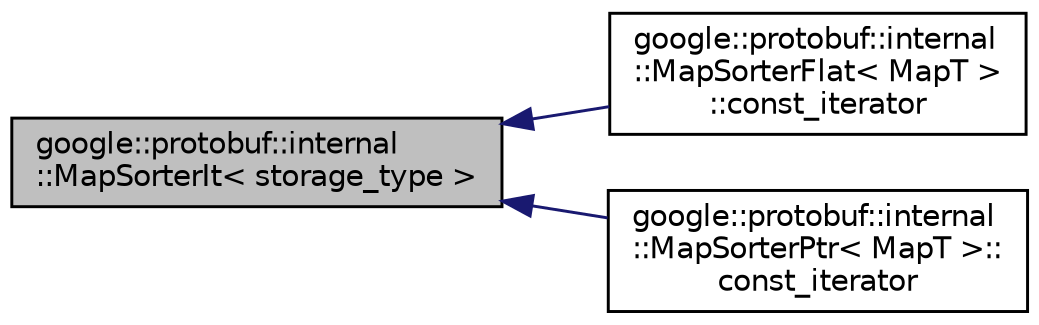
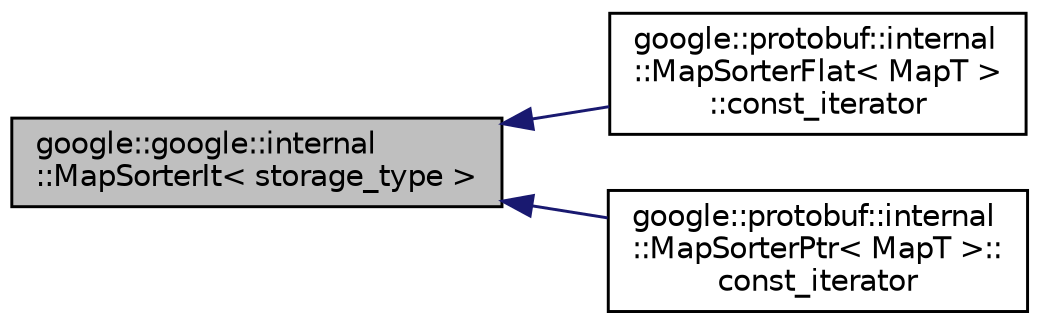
node "google::protobuf::internal ::MapSorterIt< storage_type >": label "google::protobuf::internal ::MapSorterIt< storage_type >" -> "google::google::internal ::MapSorterIt< storage_type >"
